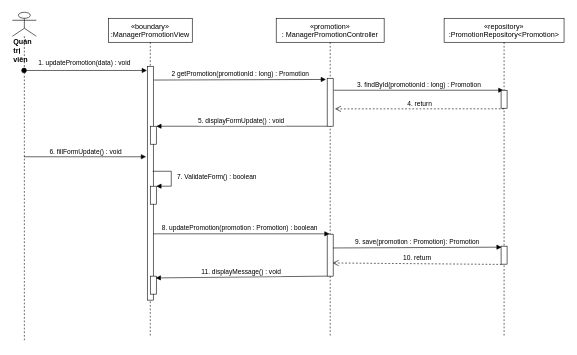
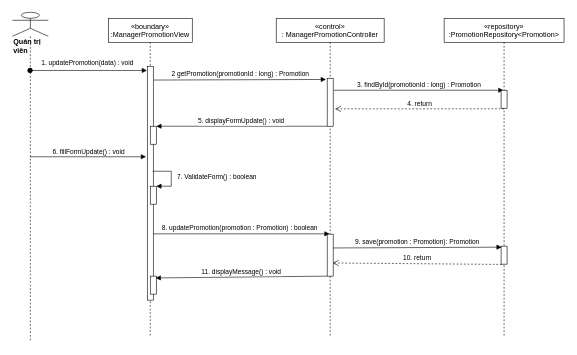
node "«promotion» : ManagerPromotionController": label "«promotion» : ManagerPromotionController" -> "«control» : ManagerPromotionController"
node "Quản trị viên": size 24x330 -> 36x330
